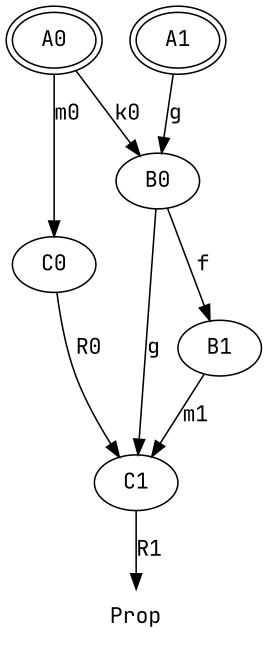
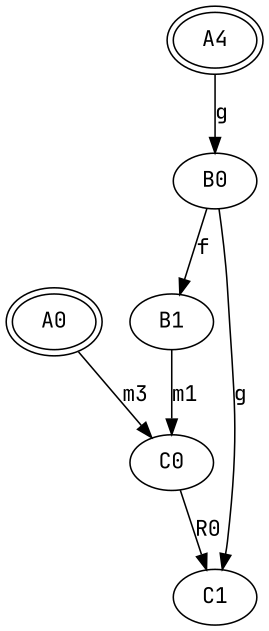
node "A1": label "A1" -> "A4"
edge "A0" -> "B0": removed, label "k0"
edge "A0" -> "C0": label "m0" -> "m3"
edge "B1" -> "C1": now "B1" -> "C0"
node "Prop": removed
